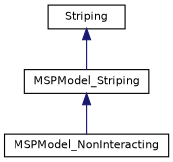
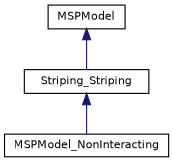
node "Striping": label "Striping" -> "MSPModel"
node "MSPModel_Striping": label "MSPModel_Striping" -> "Striping_Striping"
